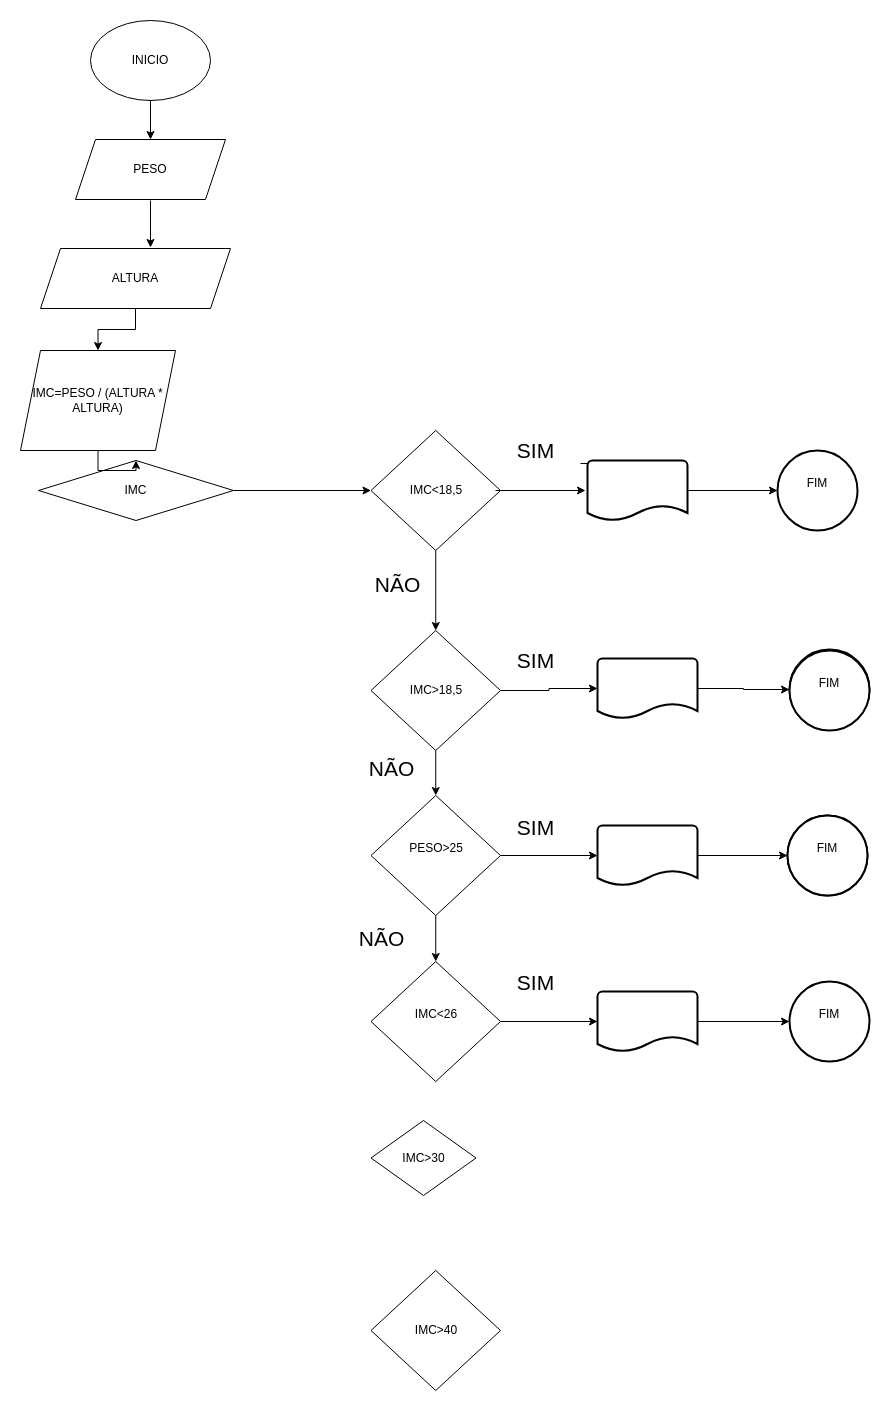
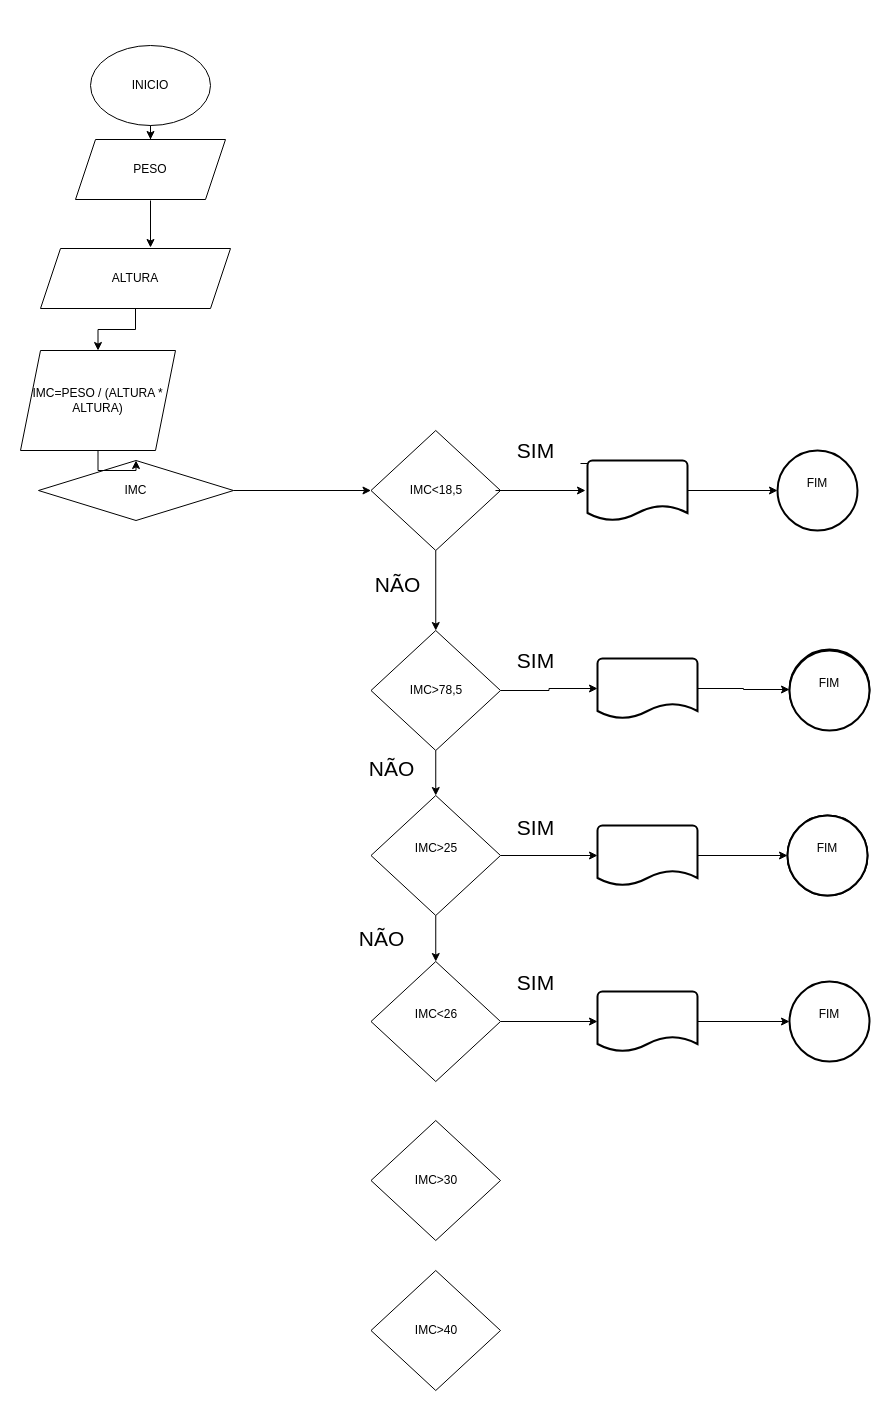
node "INICIO": moved (151, 61) -> (151, 86)
node "IMC>18,5": label "IMC>18,5" -> "IMC>78,5"
node "PESO>25": label "PESO>25" -> "IMC>25"
node "IMC>30": size 105x75 -> 130x120
